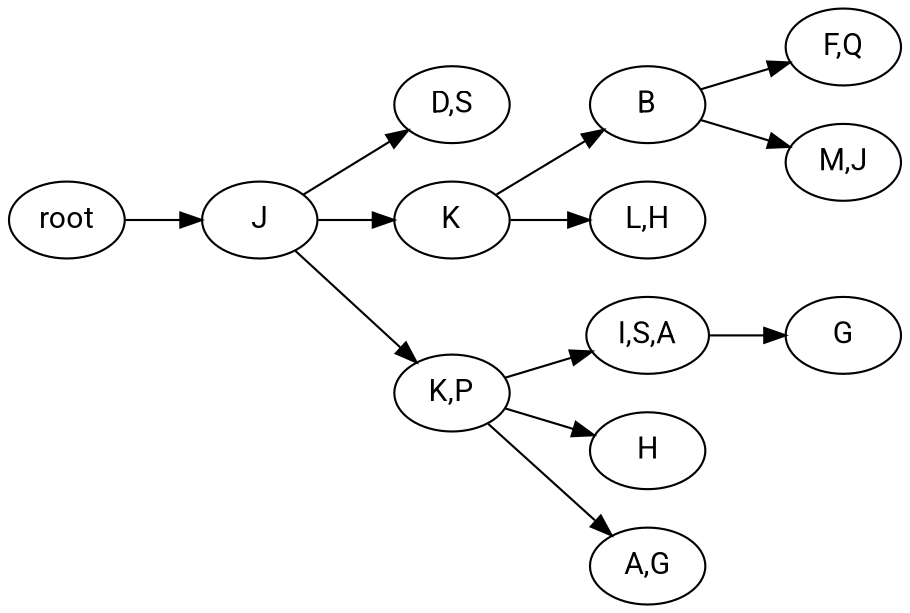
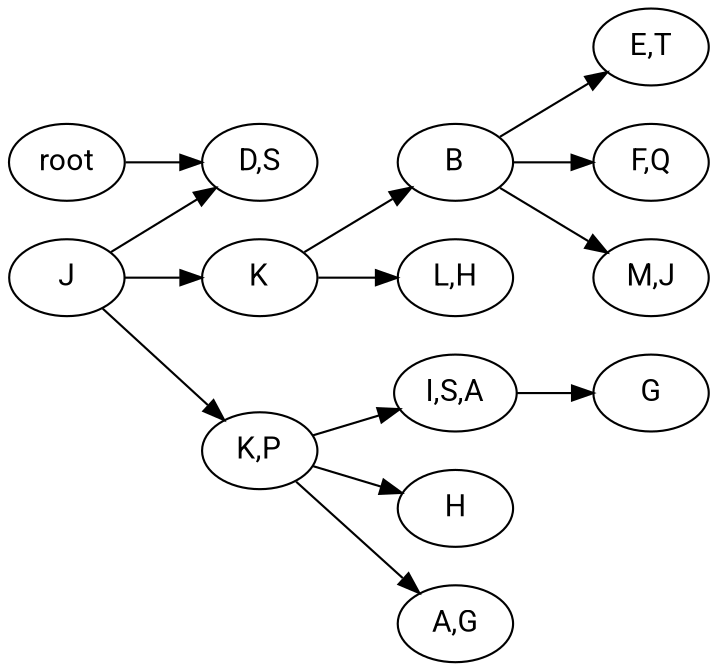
node "E,T": added
edge "root" -> "J": now "root" -> "D,S"
